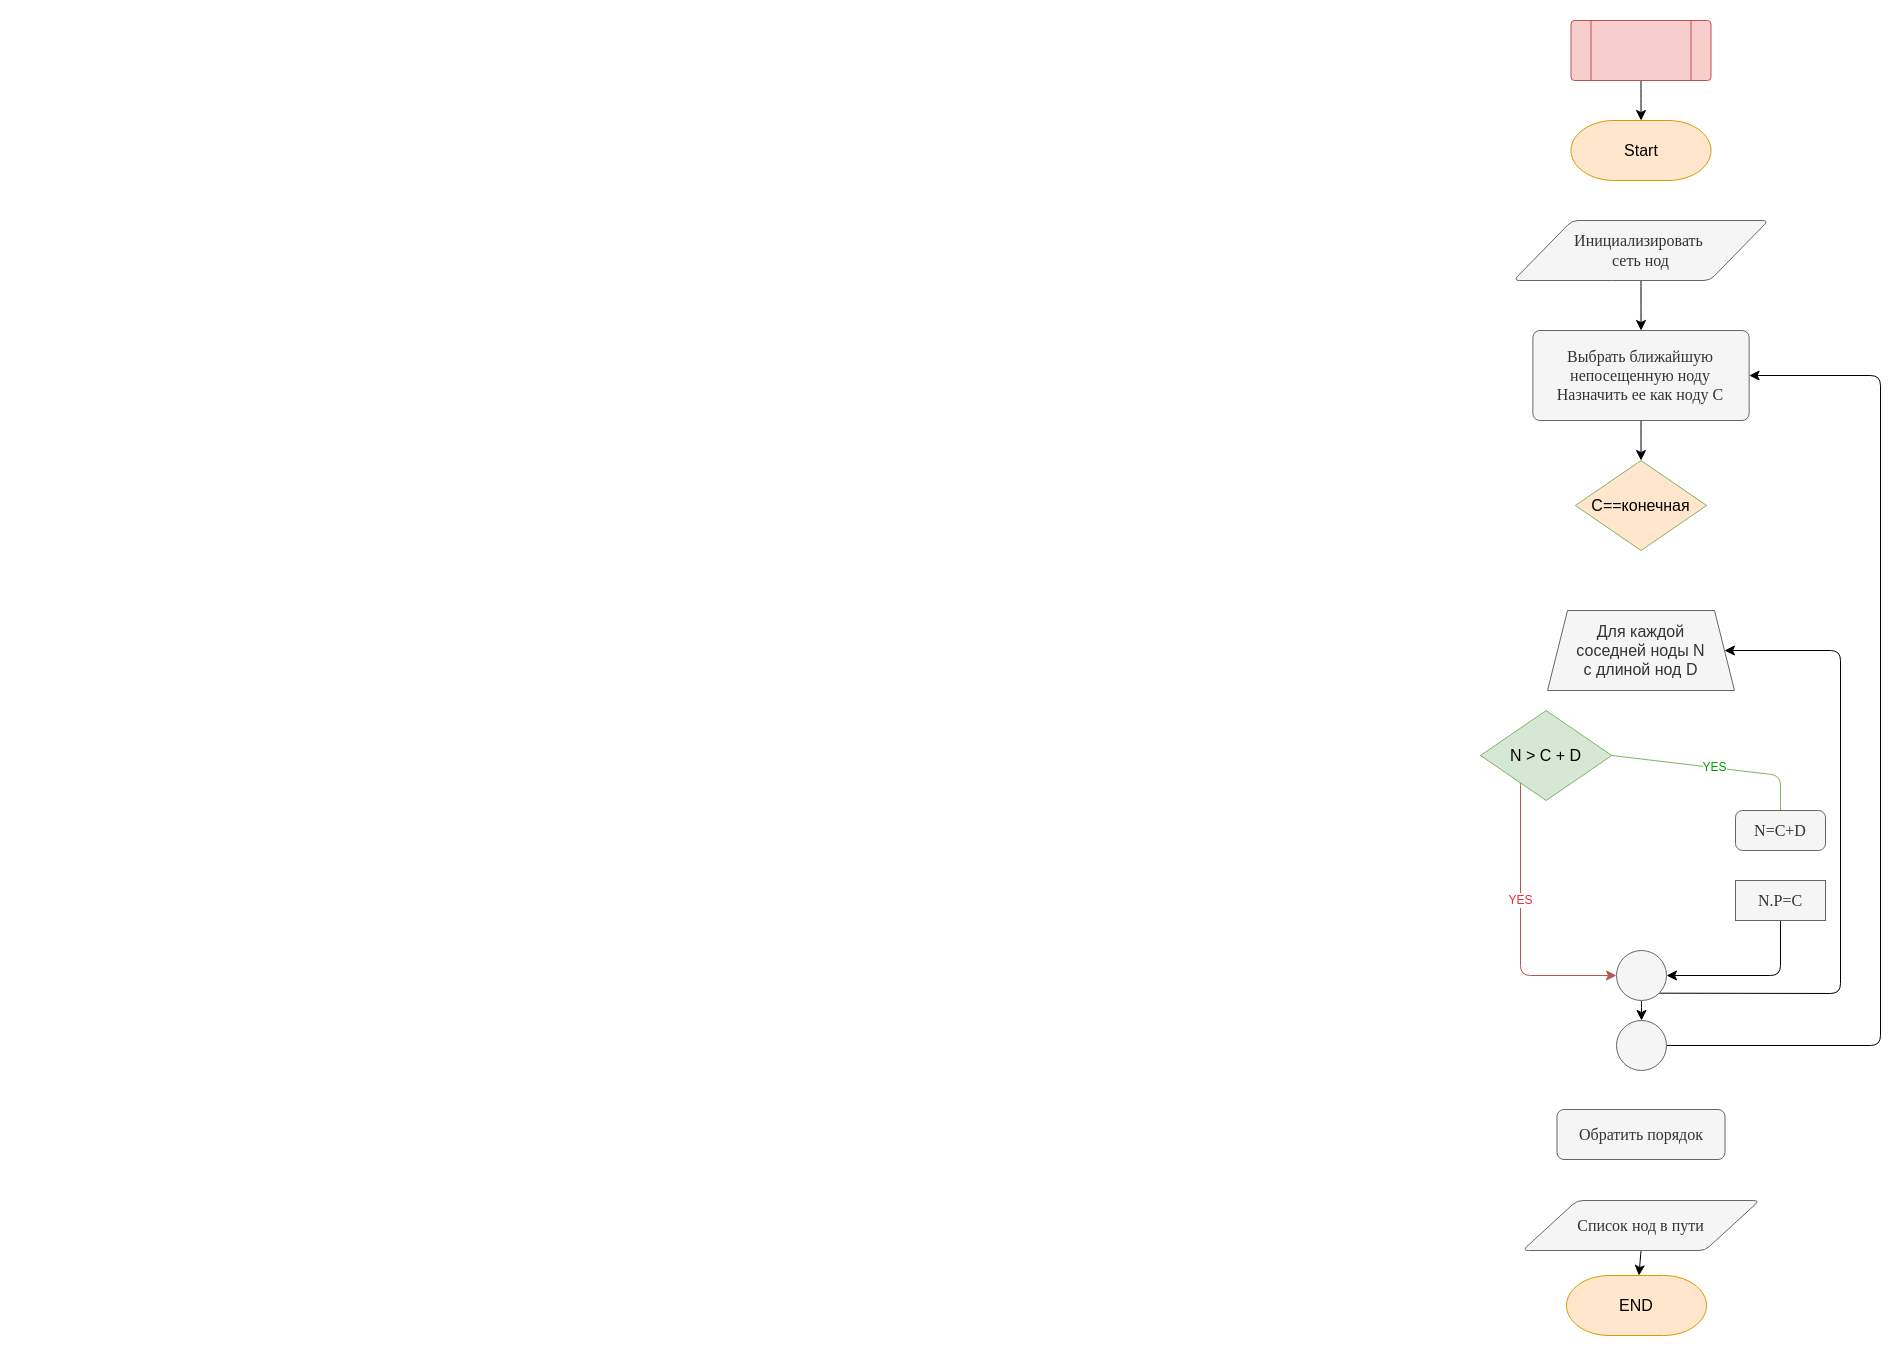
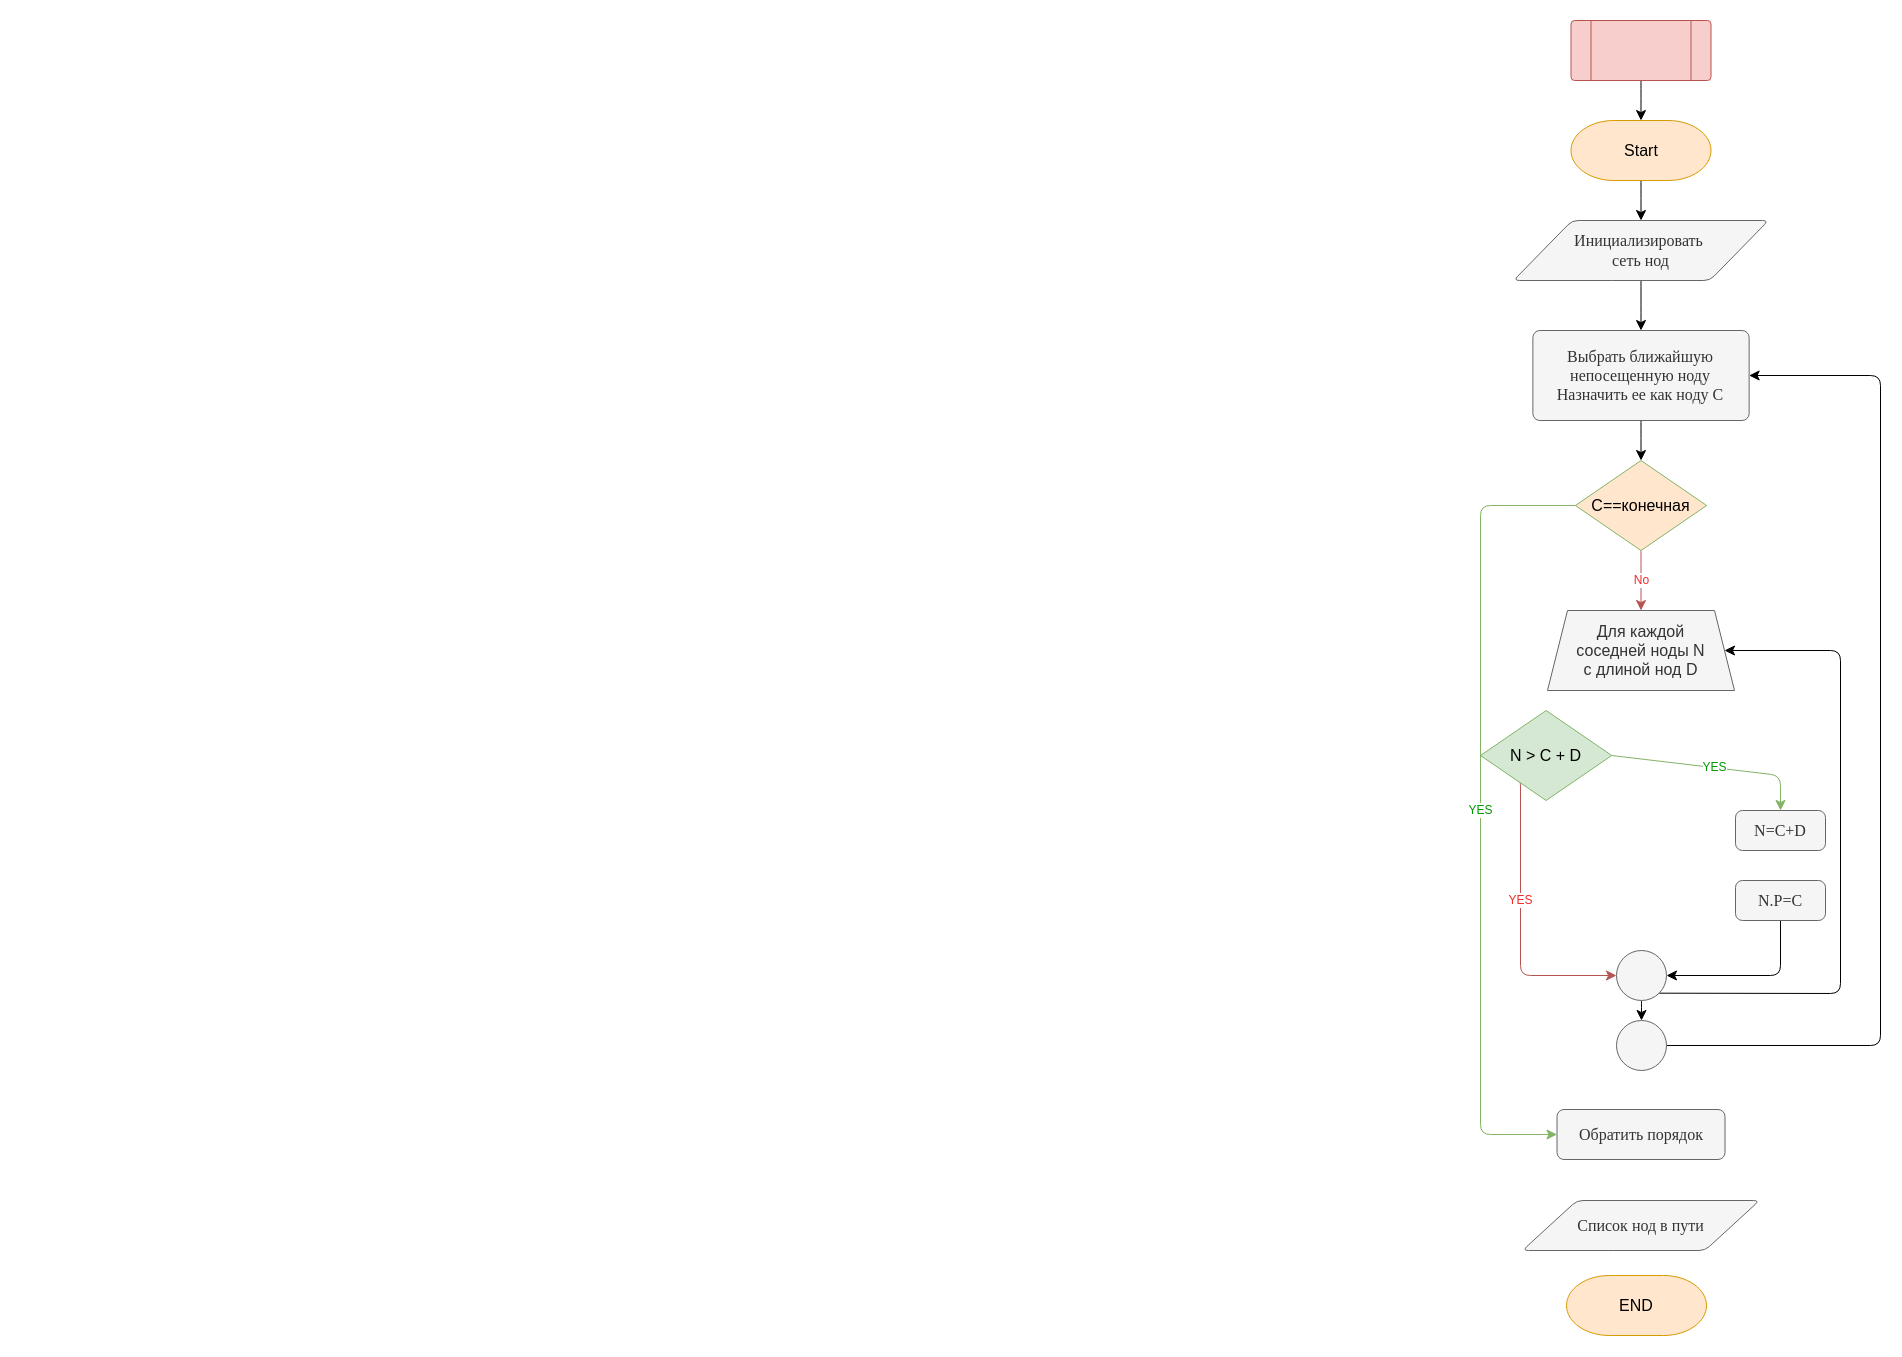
edge "Start" -> "Инициализировать сеть нод": added
edge "C==конечная" -> "Для каждой соседней ноды N с длиной нод D": added, label "No"
edge "N > C + D" -- "N=C+D": arrowhead none -> classic
edge "C==конечная" -> "Обратить порядок": added, label "YES"
node "N.P=C": shape rectangle -> rounded rectangle
edge "Список нод в пути" -> "END": removed
